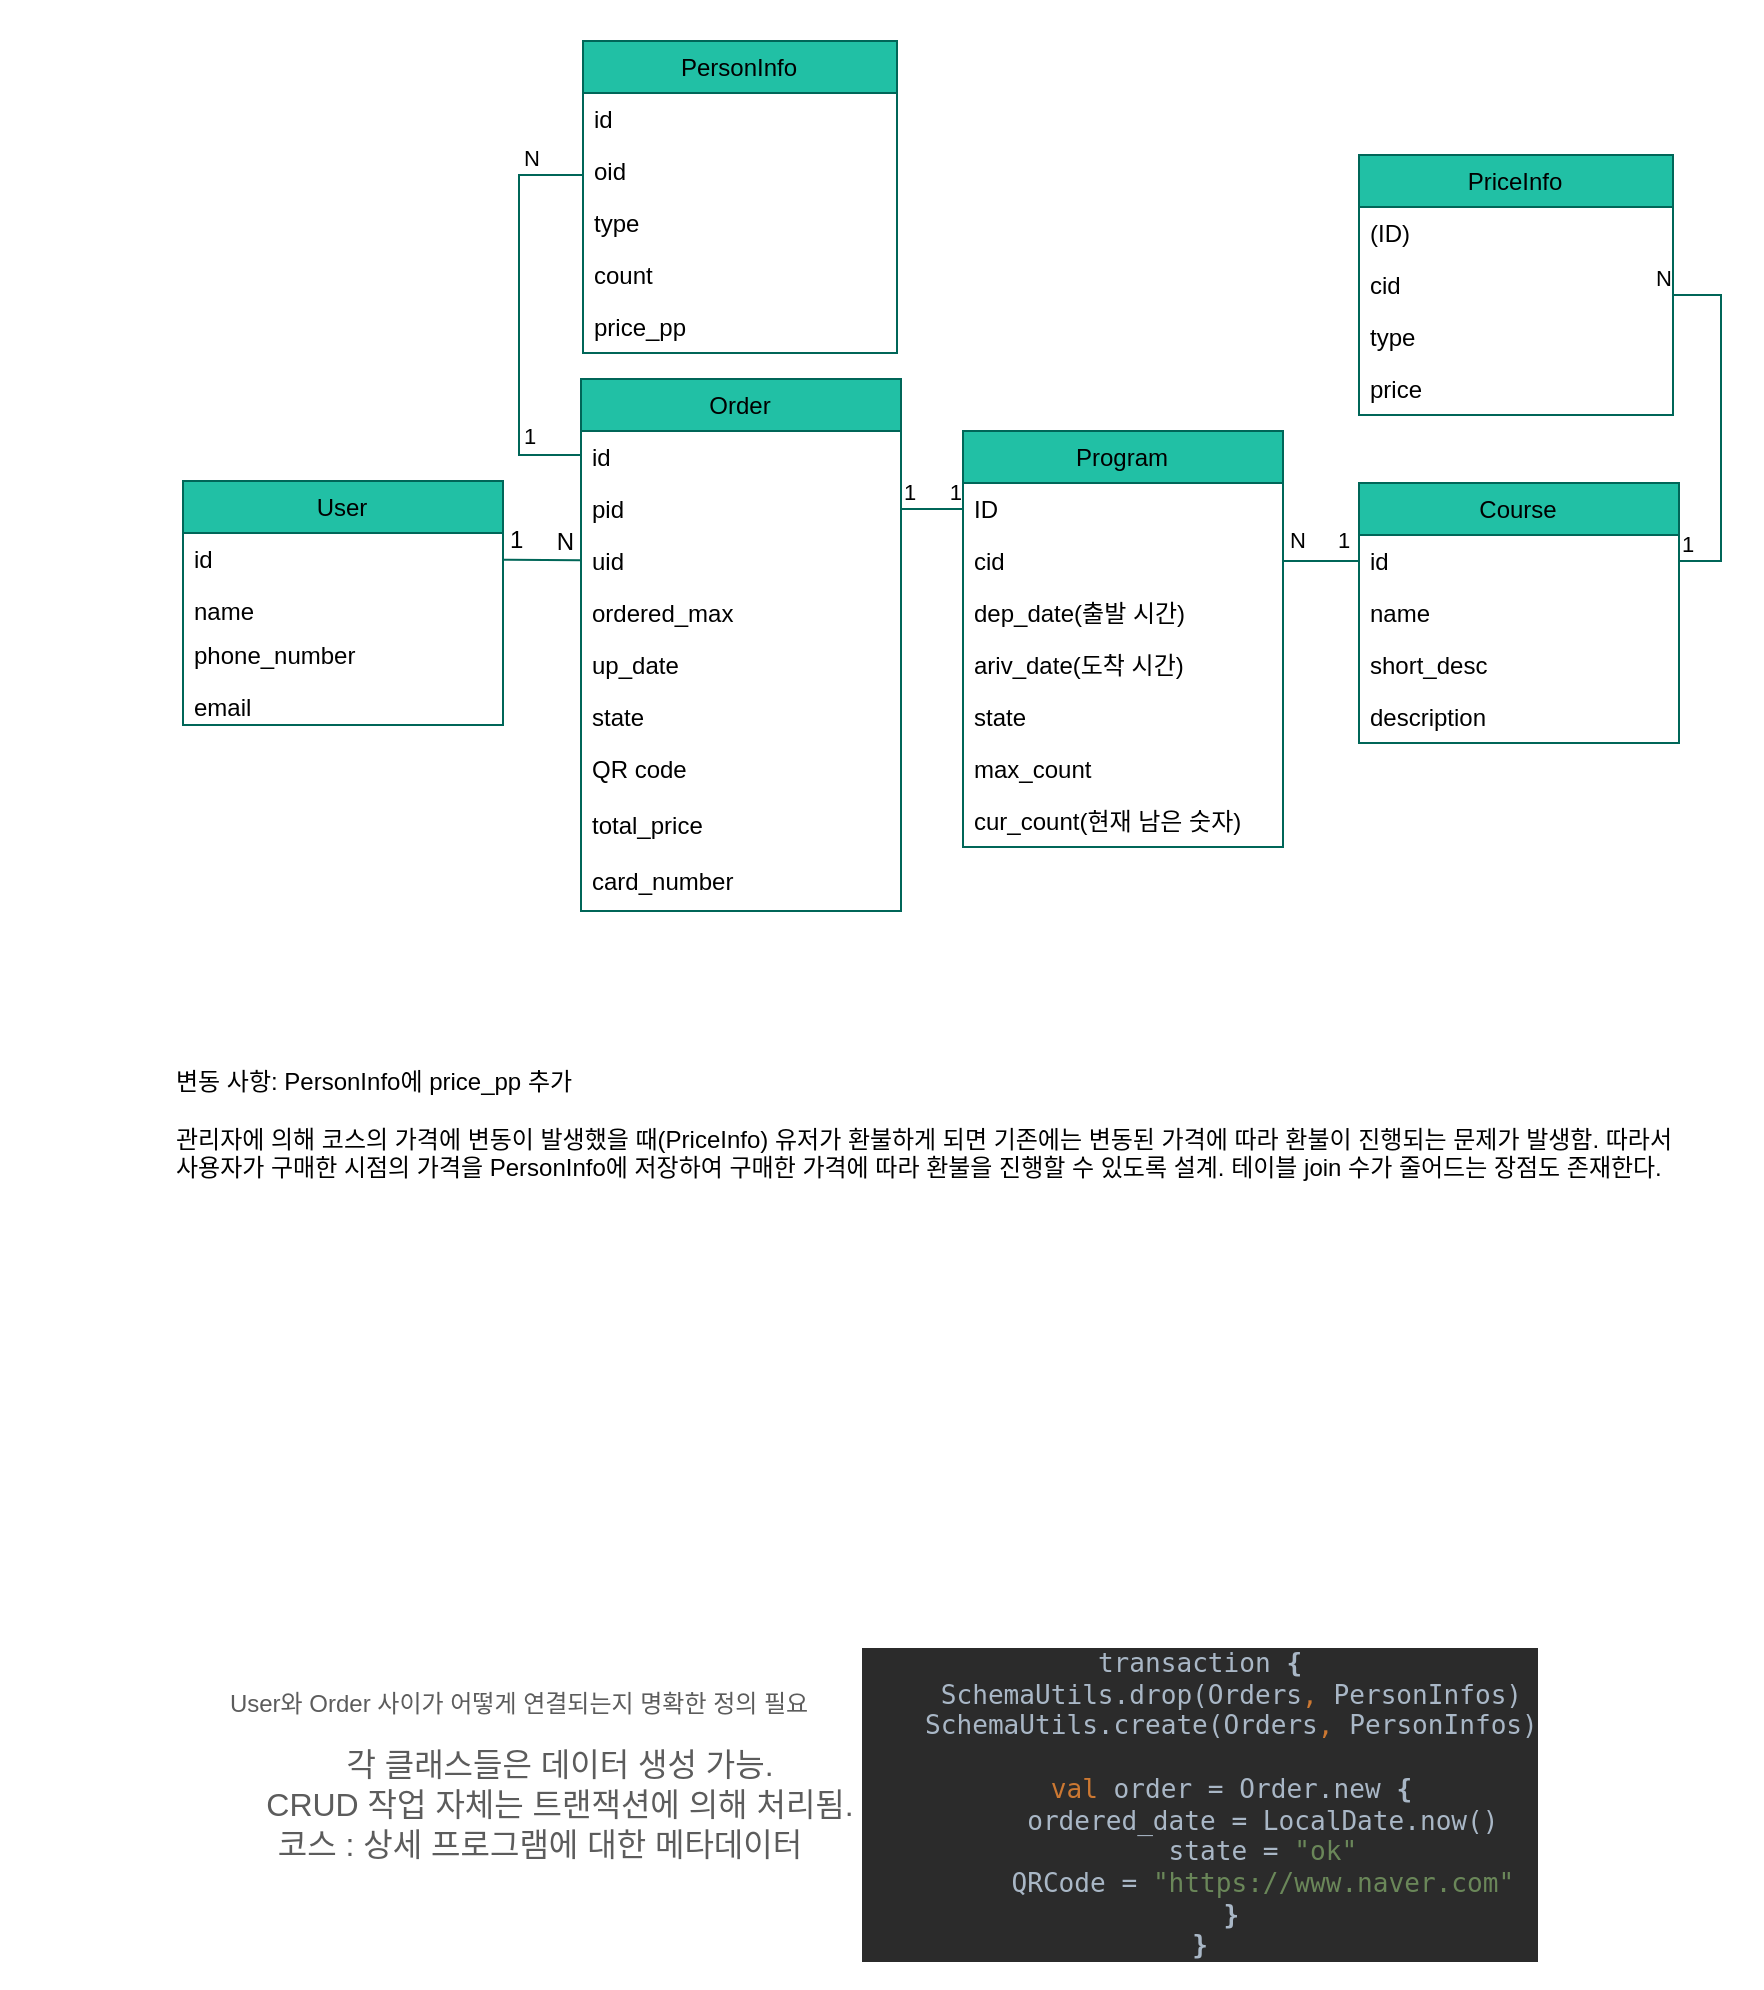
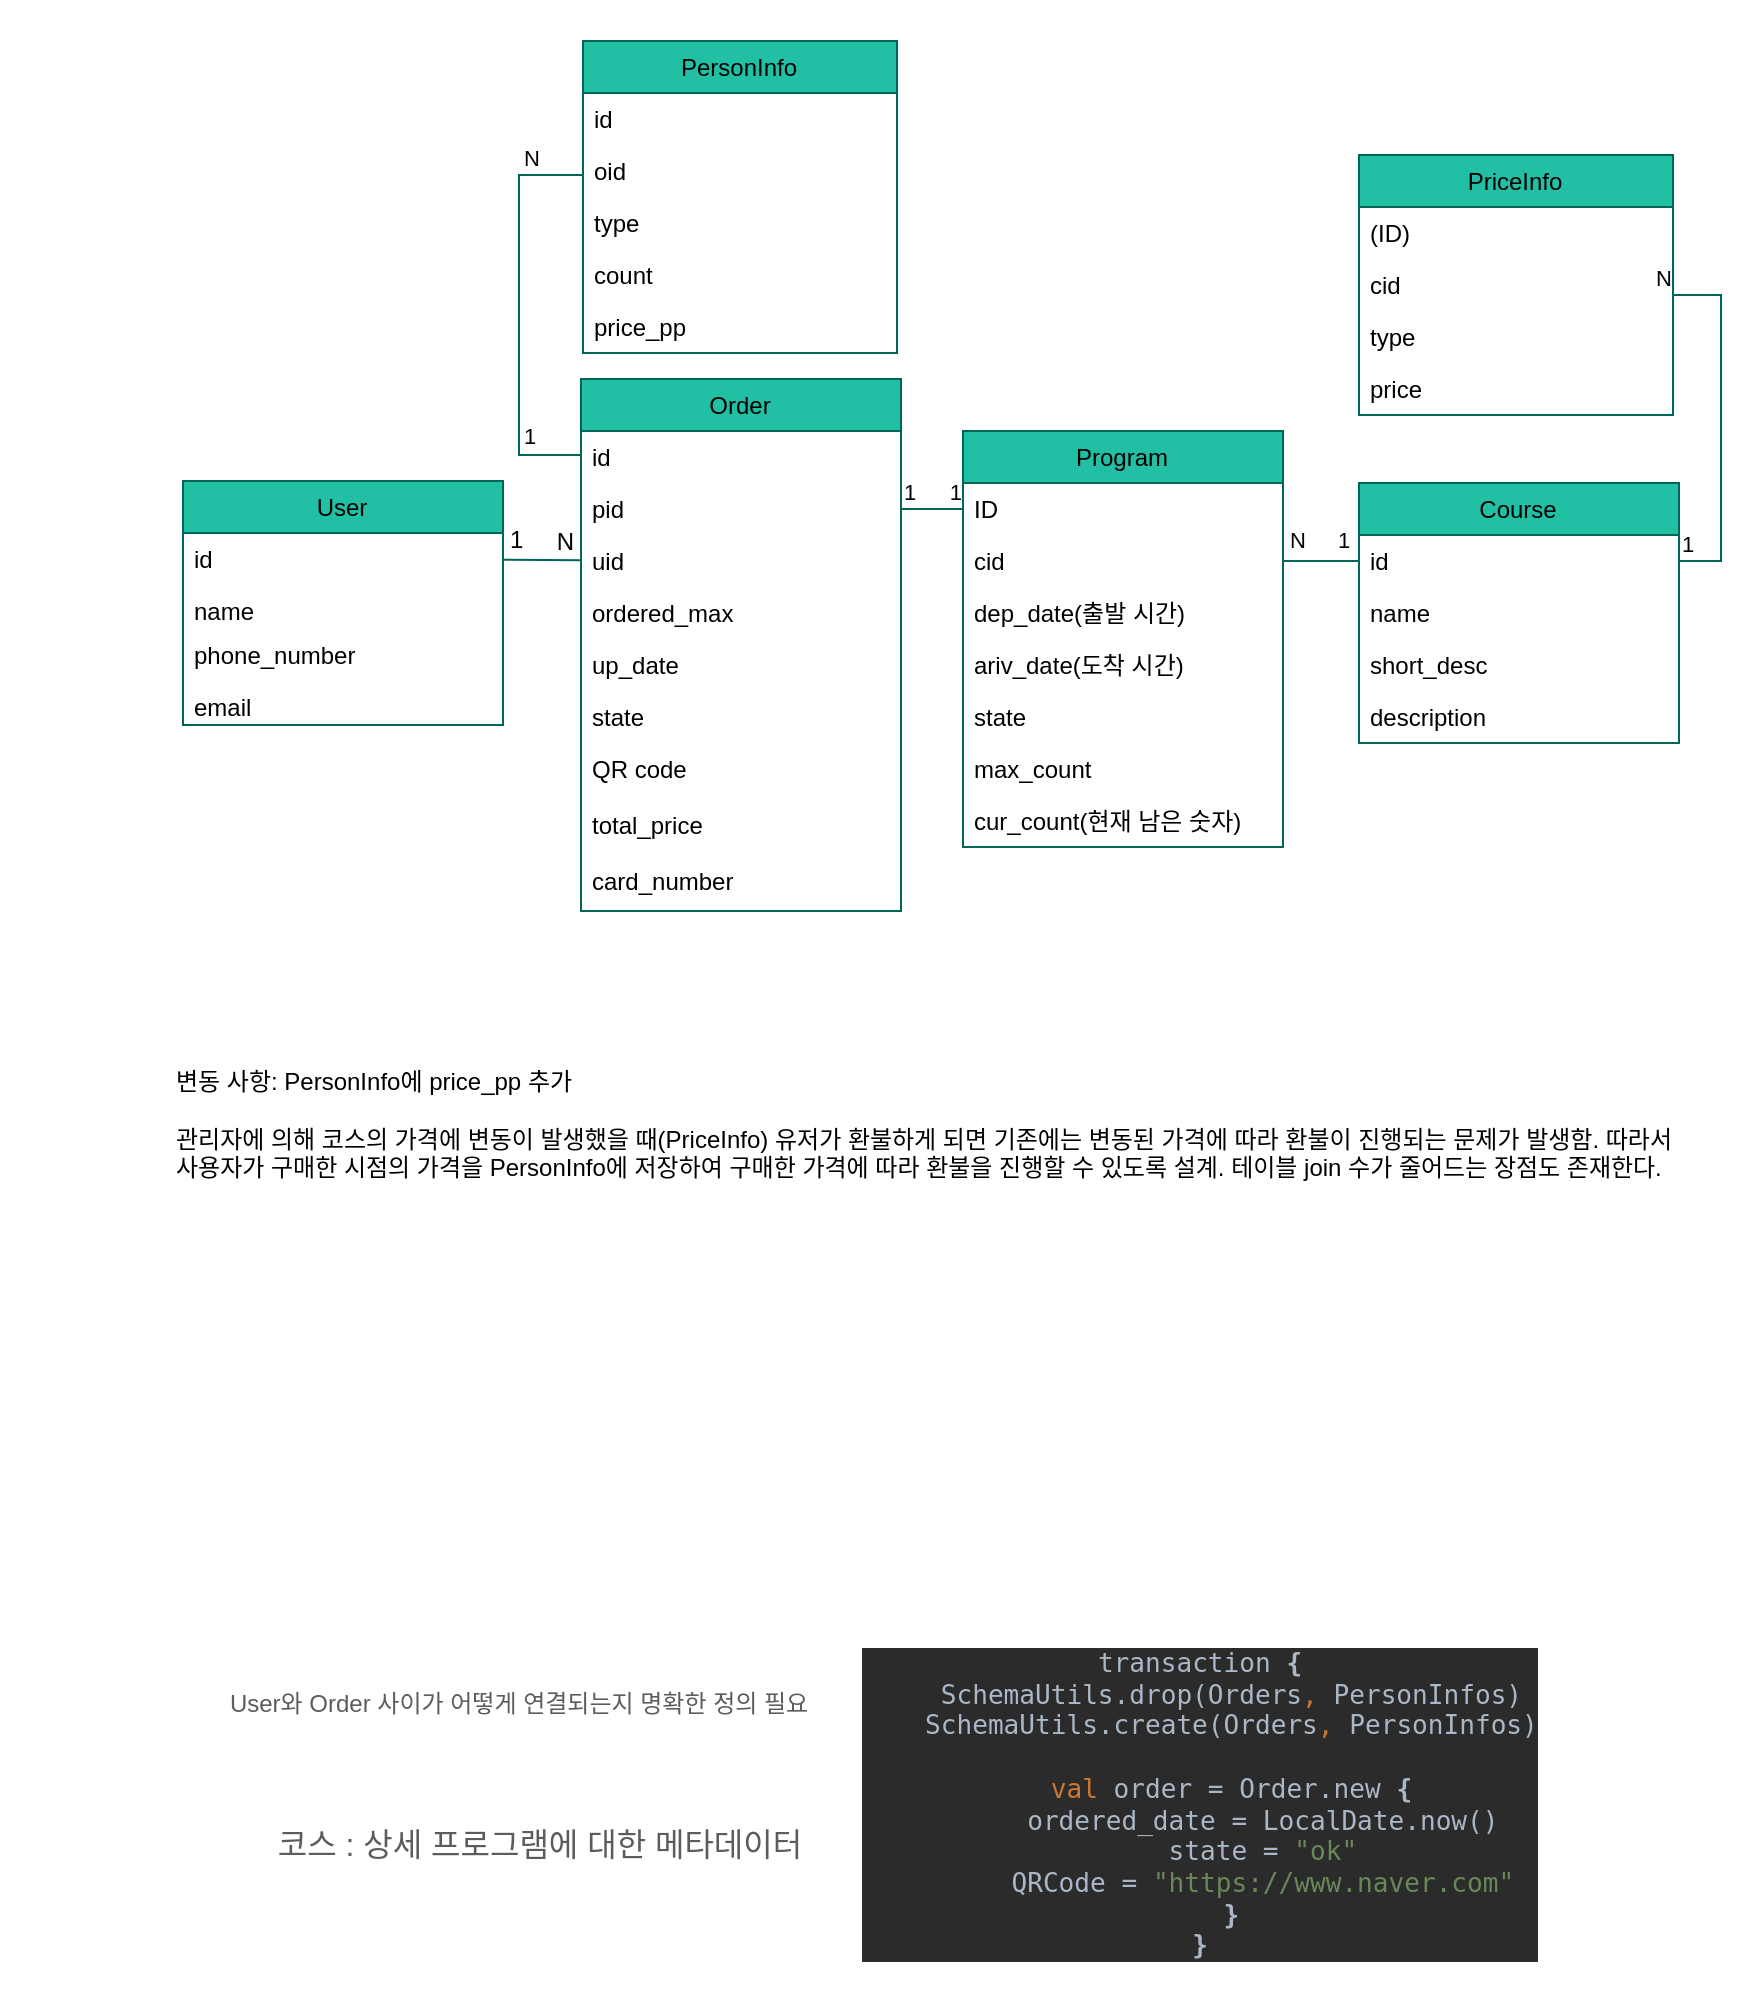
node "각 클래스들은 데이터 생성 가능. CRUD 작업 자체는 트랜잭션에 의해 처리됨.": removed
